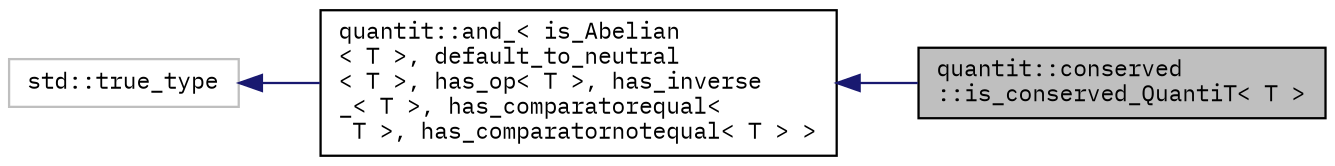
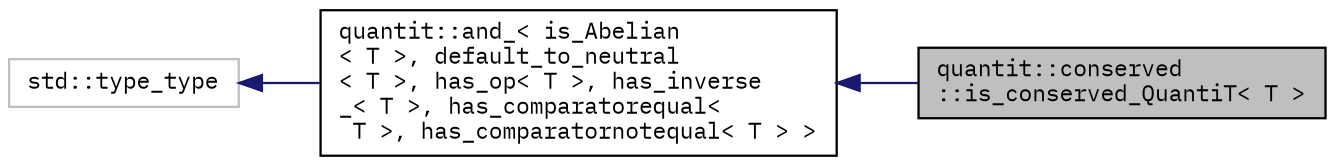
node "std::true_type": label "std::true_type" -> "std::type_type"
